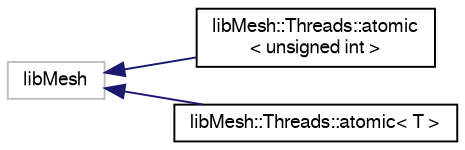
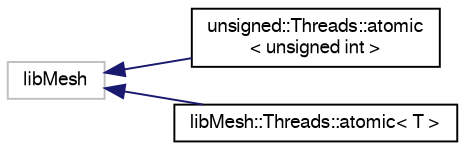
node "libMesh::Threads::atomic < unsigned int >": label "libMesh::Threads::atomic < unsigned int >" -> "unsigned::Threads::atomic < unsigned int >"
